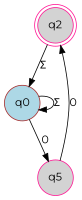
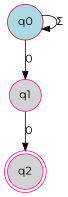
edge "q2" -- "q0": removed, label "Σ"
node "q5": label "q5" -> "q1"
